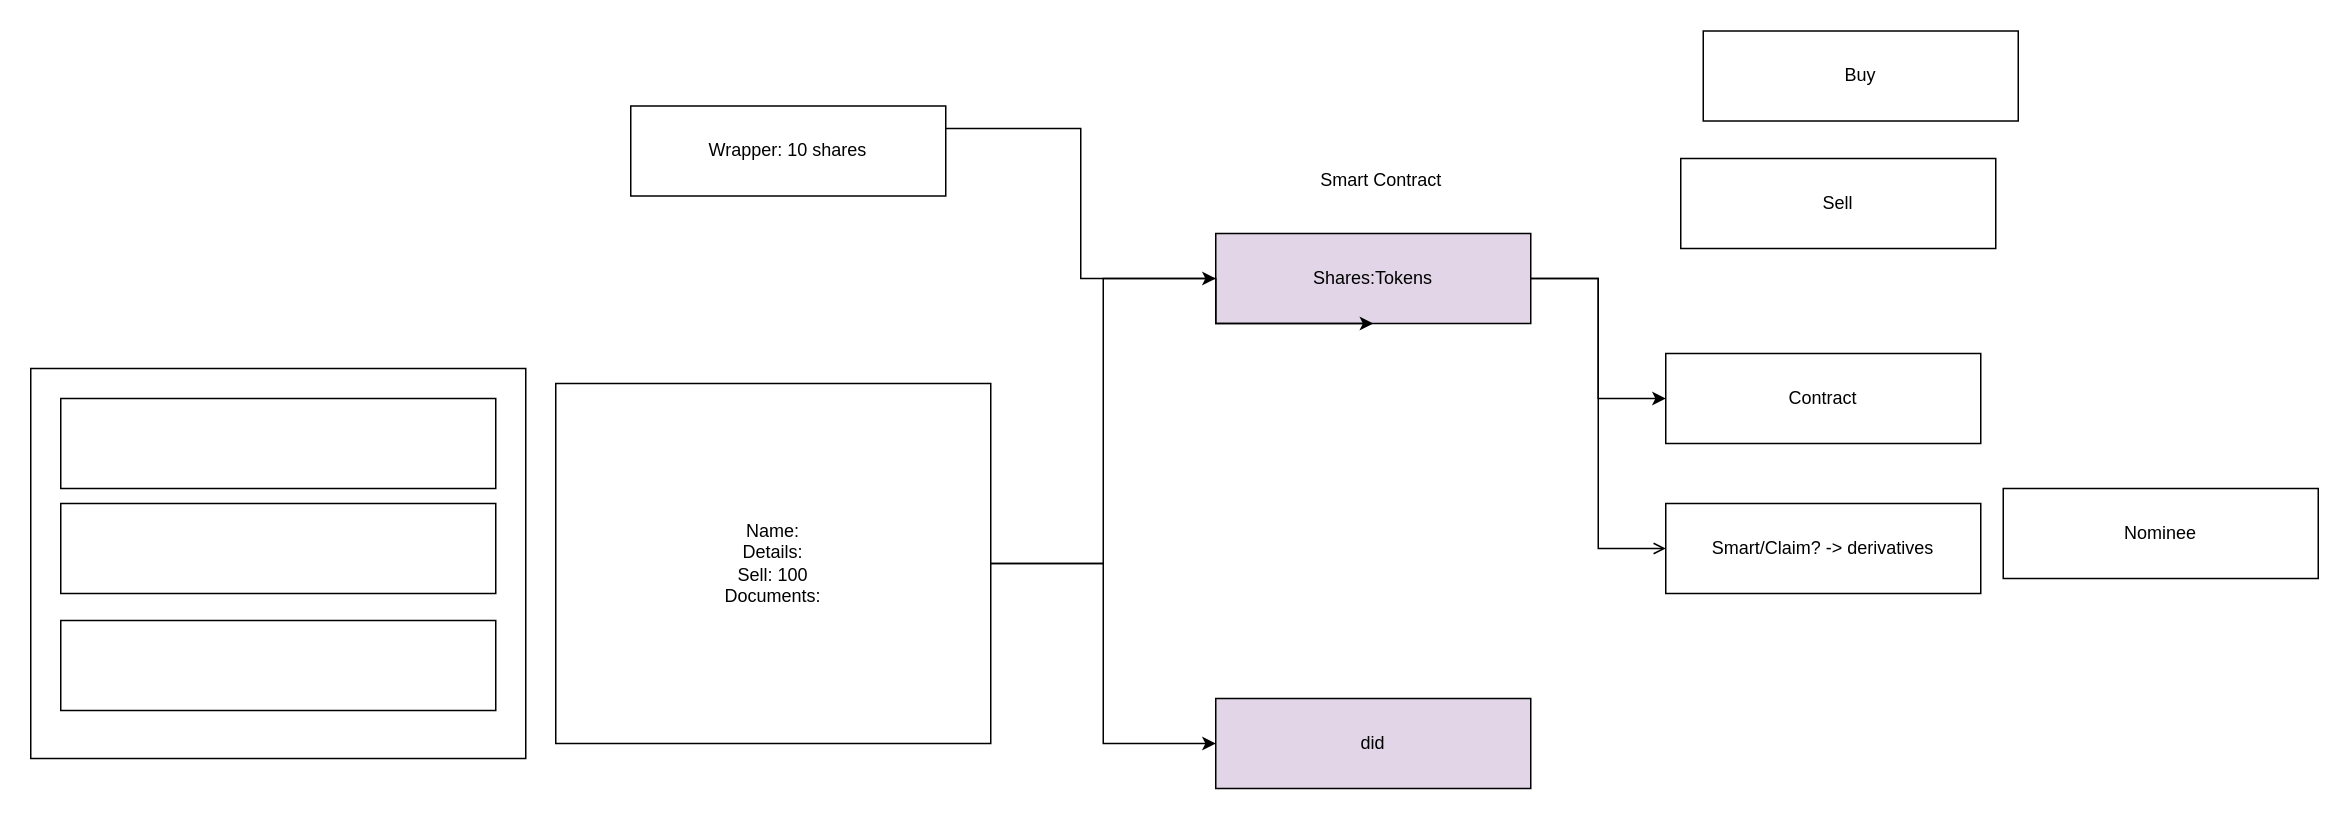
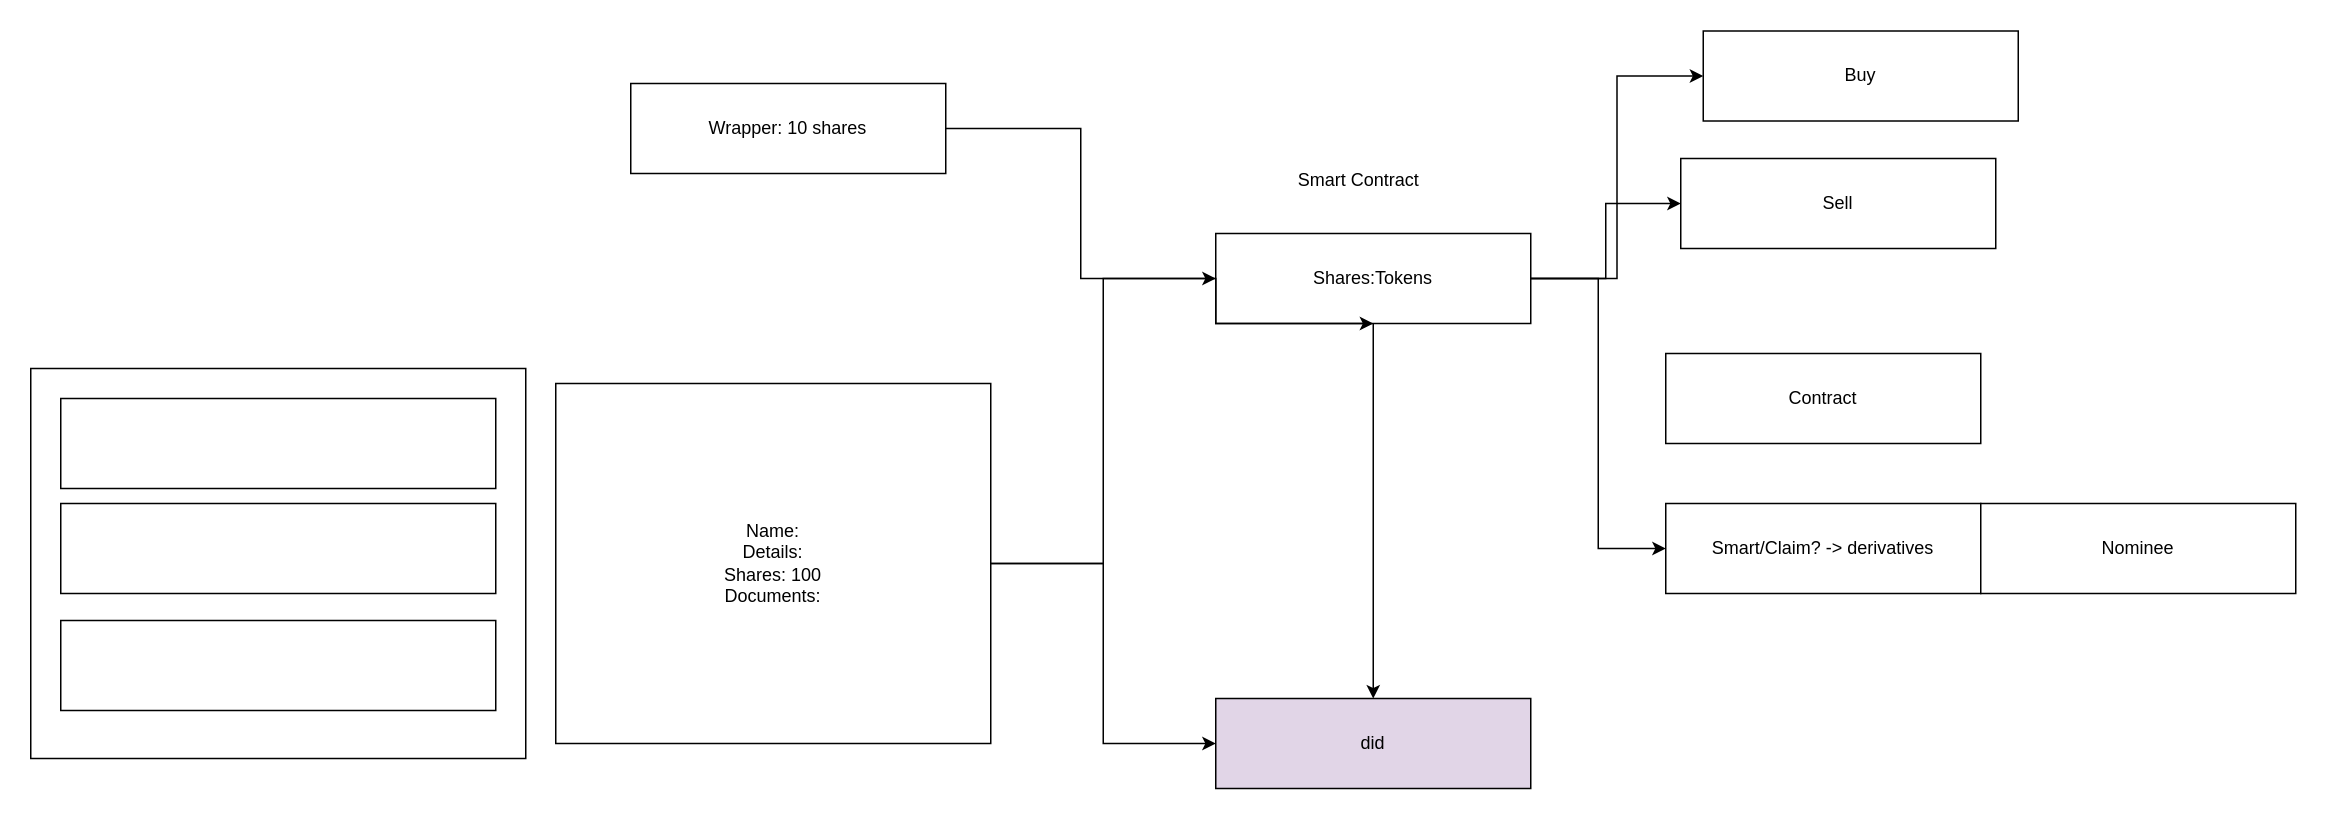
edge "Shares:Tokens" -> "Buy": added
node "Wrapper: 10 shares": moved (788, 151) -> (788, 128)
node "Smart Contract": moved (1381, 181) -> (1358, 181)
edge "Shares:Tokens" -> "Sell": added
node "Shares:Tokens": fillcolor #e1d5e7 -> #ffffff
edge "Shares:Tokens" -> "Contract": now "Shares:Tokens" -> "did"
node "Nominee": moved (2161, 533) -> (2138, 548)
edge "Shares:Tokens" -> "Smart/Claim? -> derivatives": arrowhead open -> classic
node "Name: Details: Sell: 100 Documents:": label "Name: Details: Sell: 100 Documents:" -> "Name: Details: Shares: 100 Documents:"
